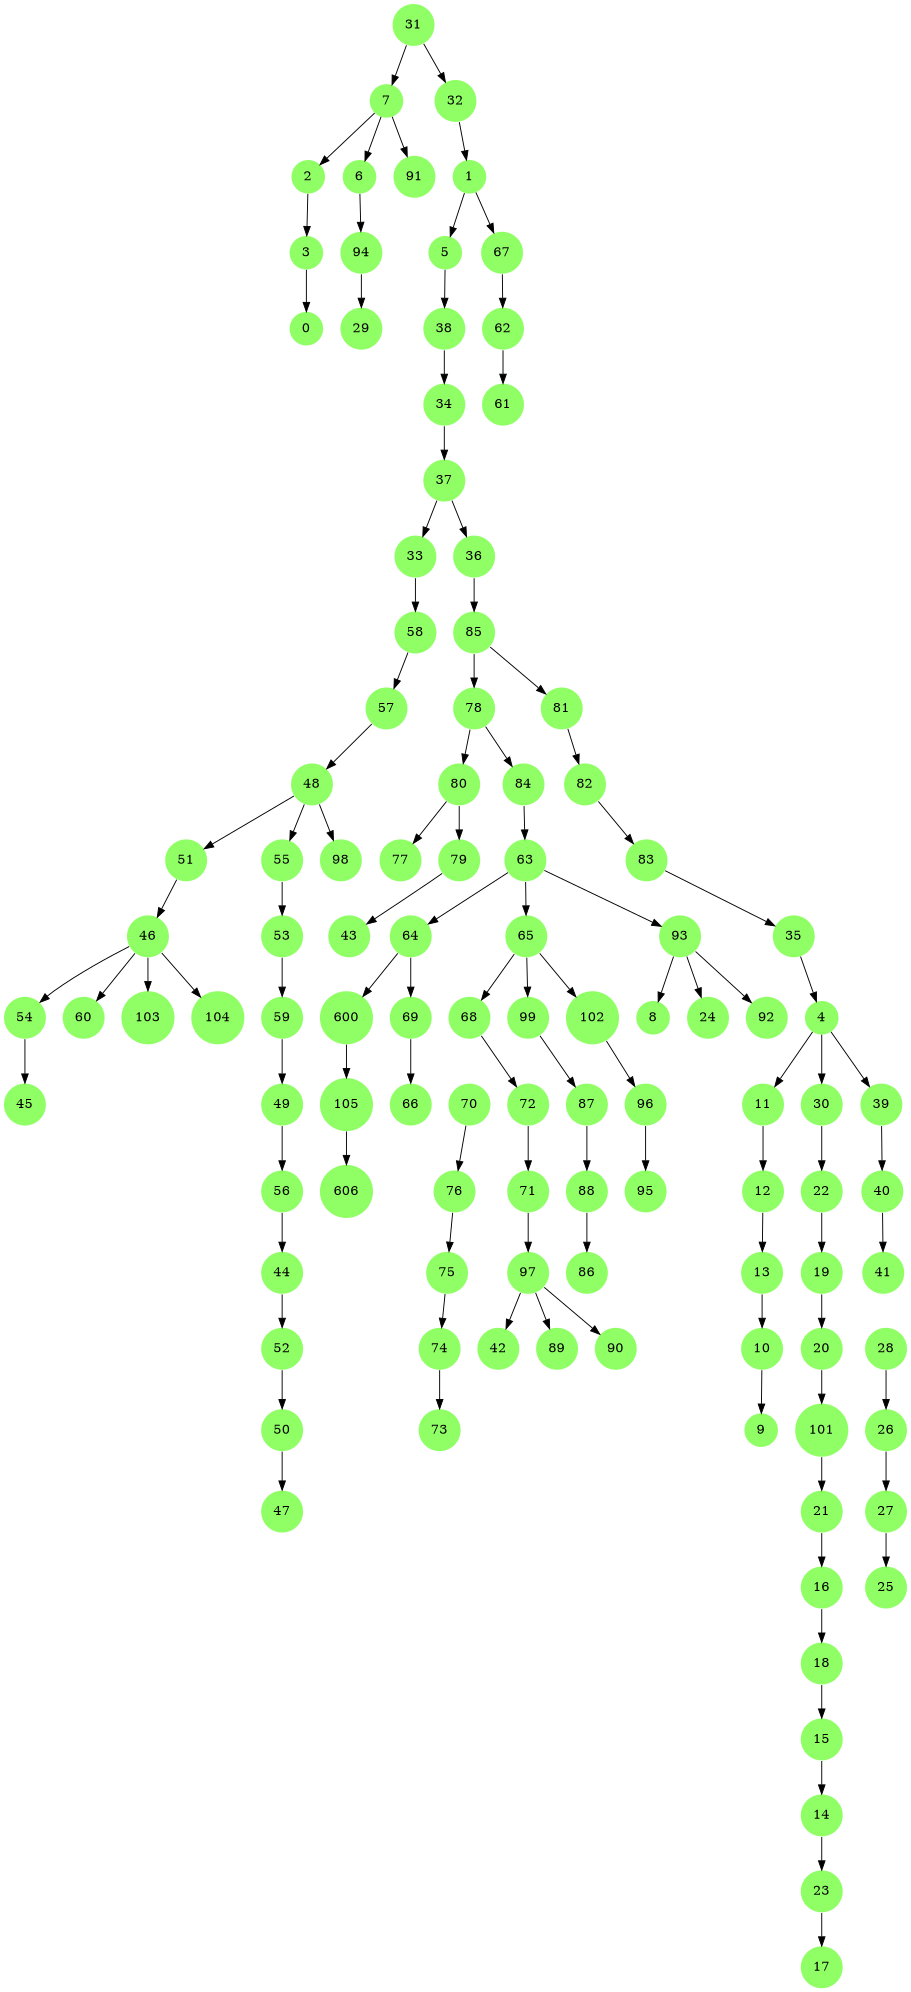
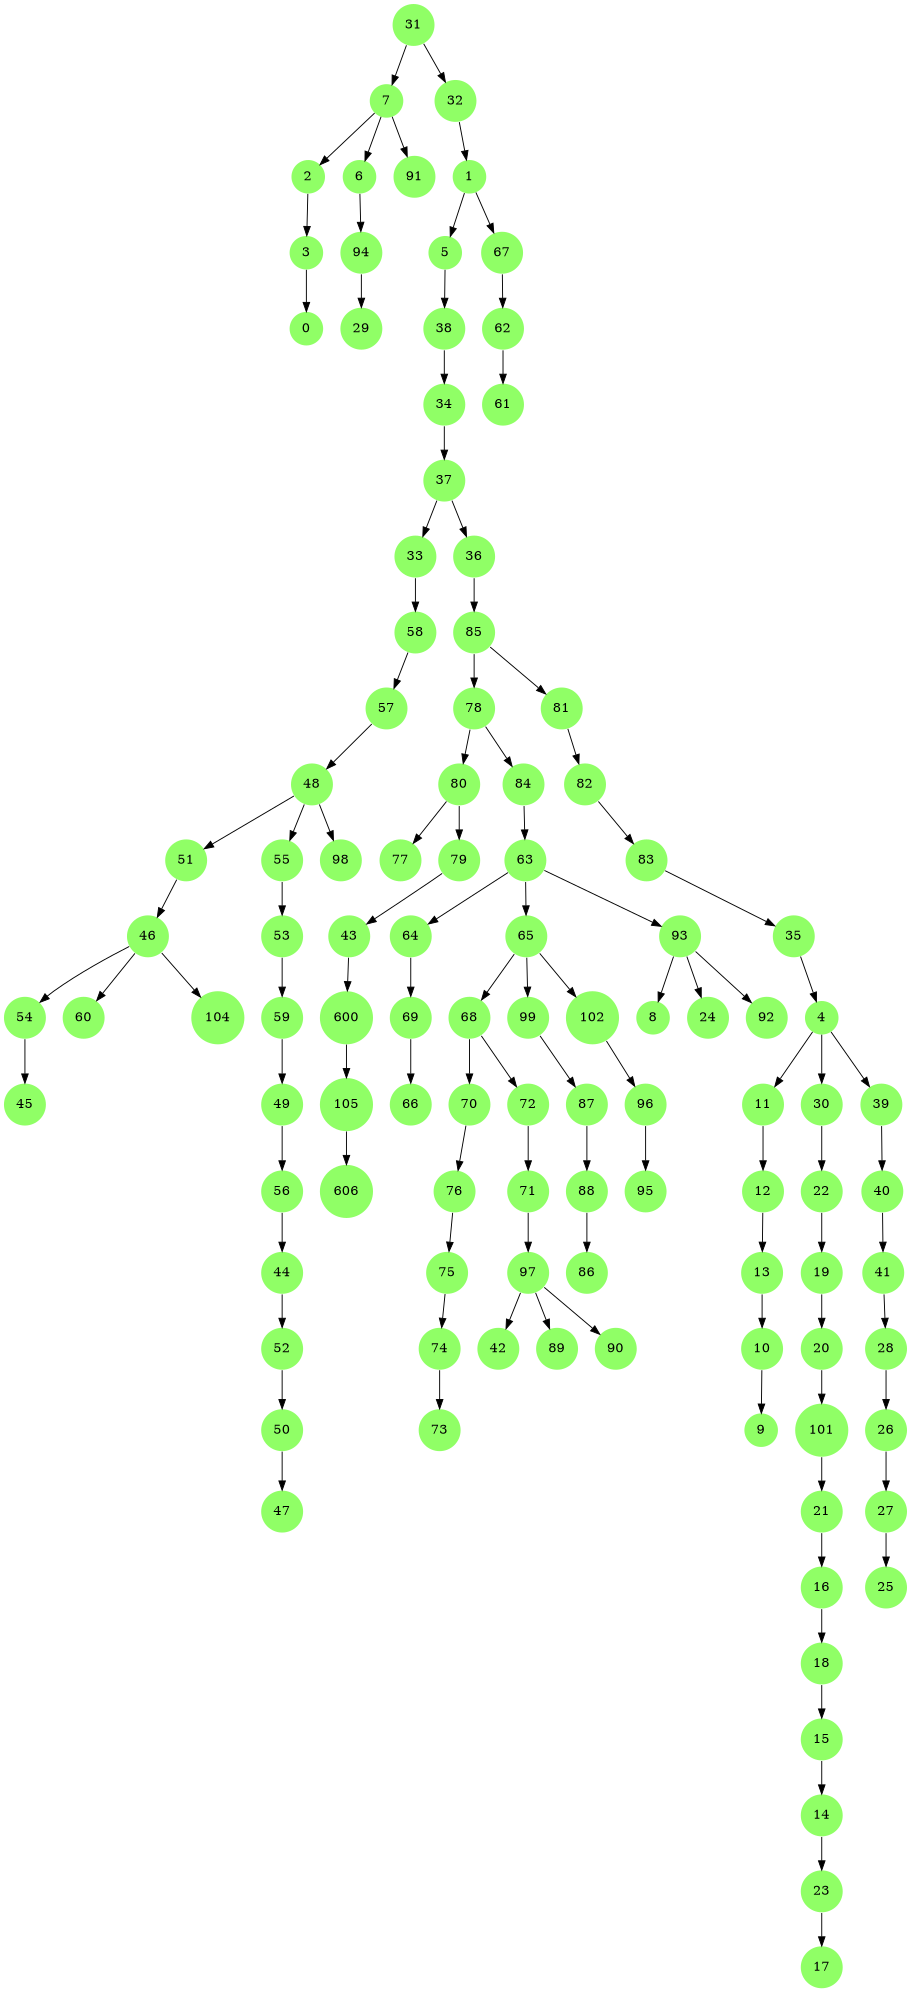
edge "64" -> "600": now "43" -> "600"
node "103": removed
edge "68" -> "70": added
edge "41" -> "28": added
